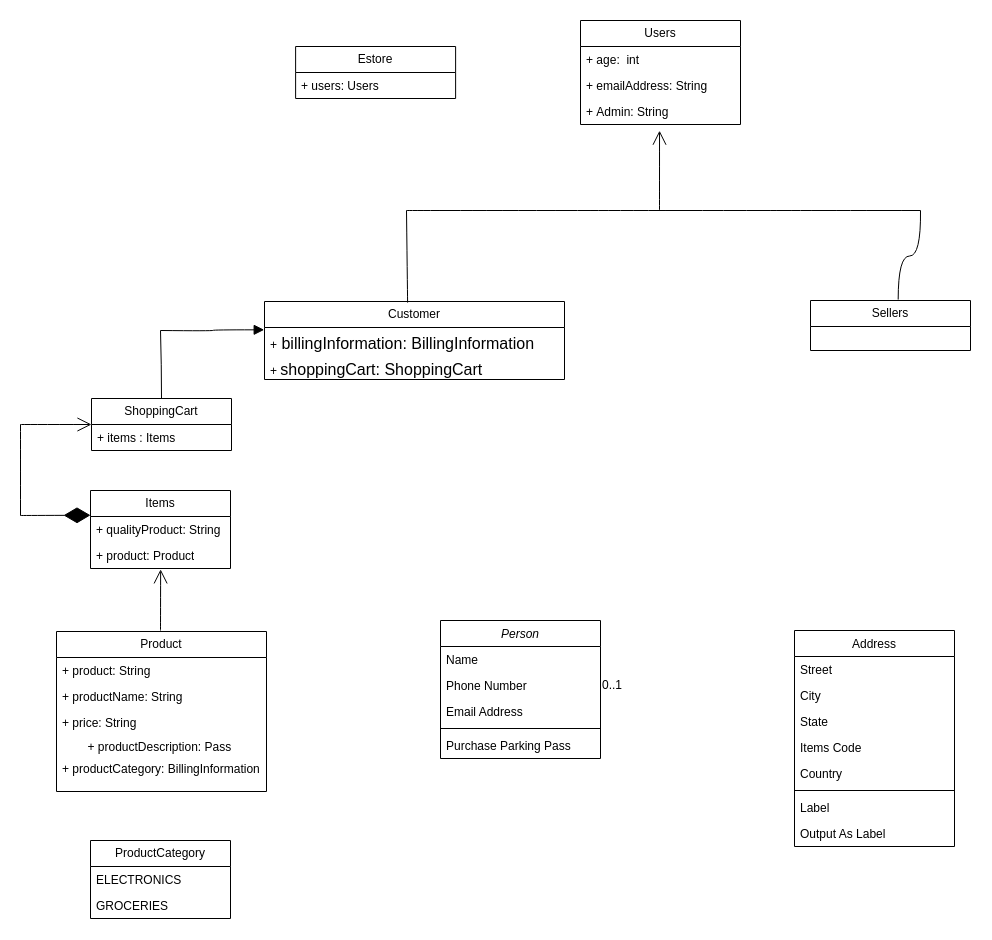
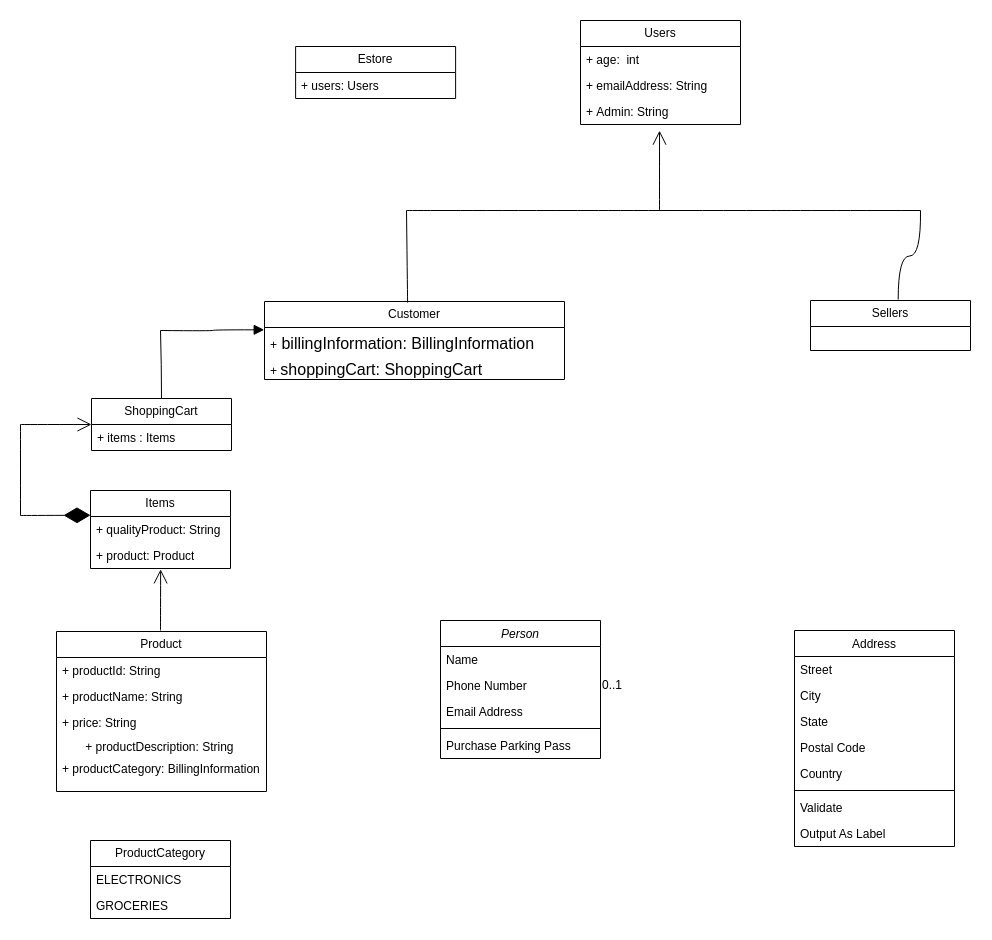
node "+ product: String": label "+ product: String" -> "+ productId: String"
node "+ productDescription: Pass": label "+ productDescription: Pass" -> "+ productDescription: String"
node "Items Code": label "Items Code" -> "Postal Code"
node "Label": label "Label" -> "Validate"
